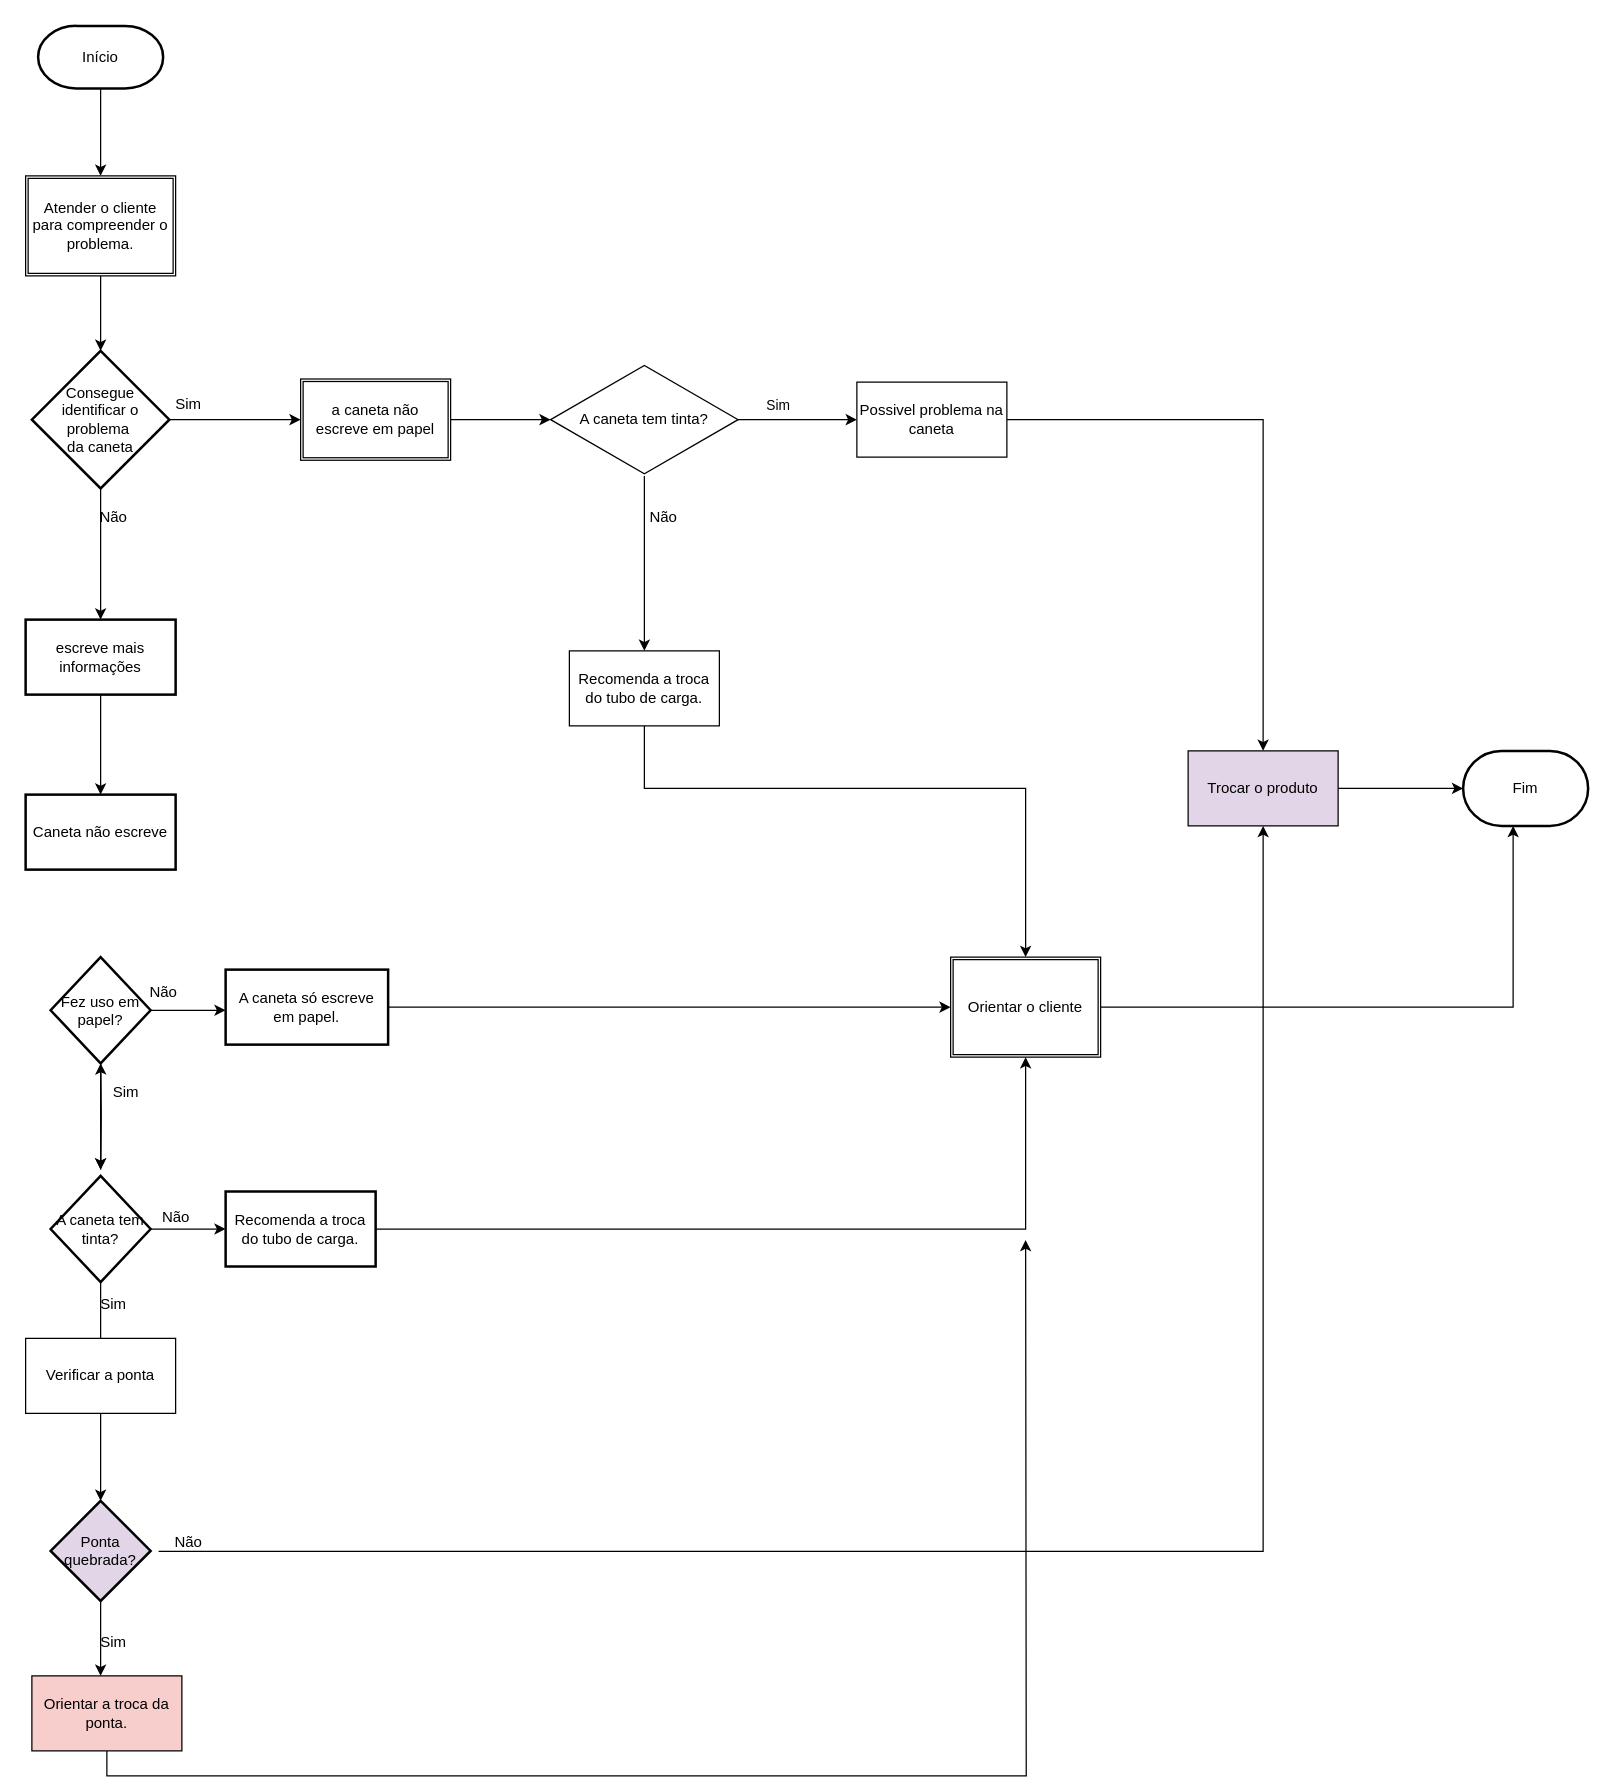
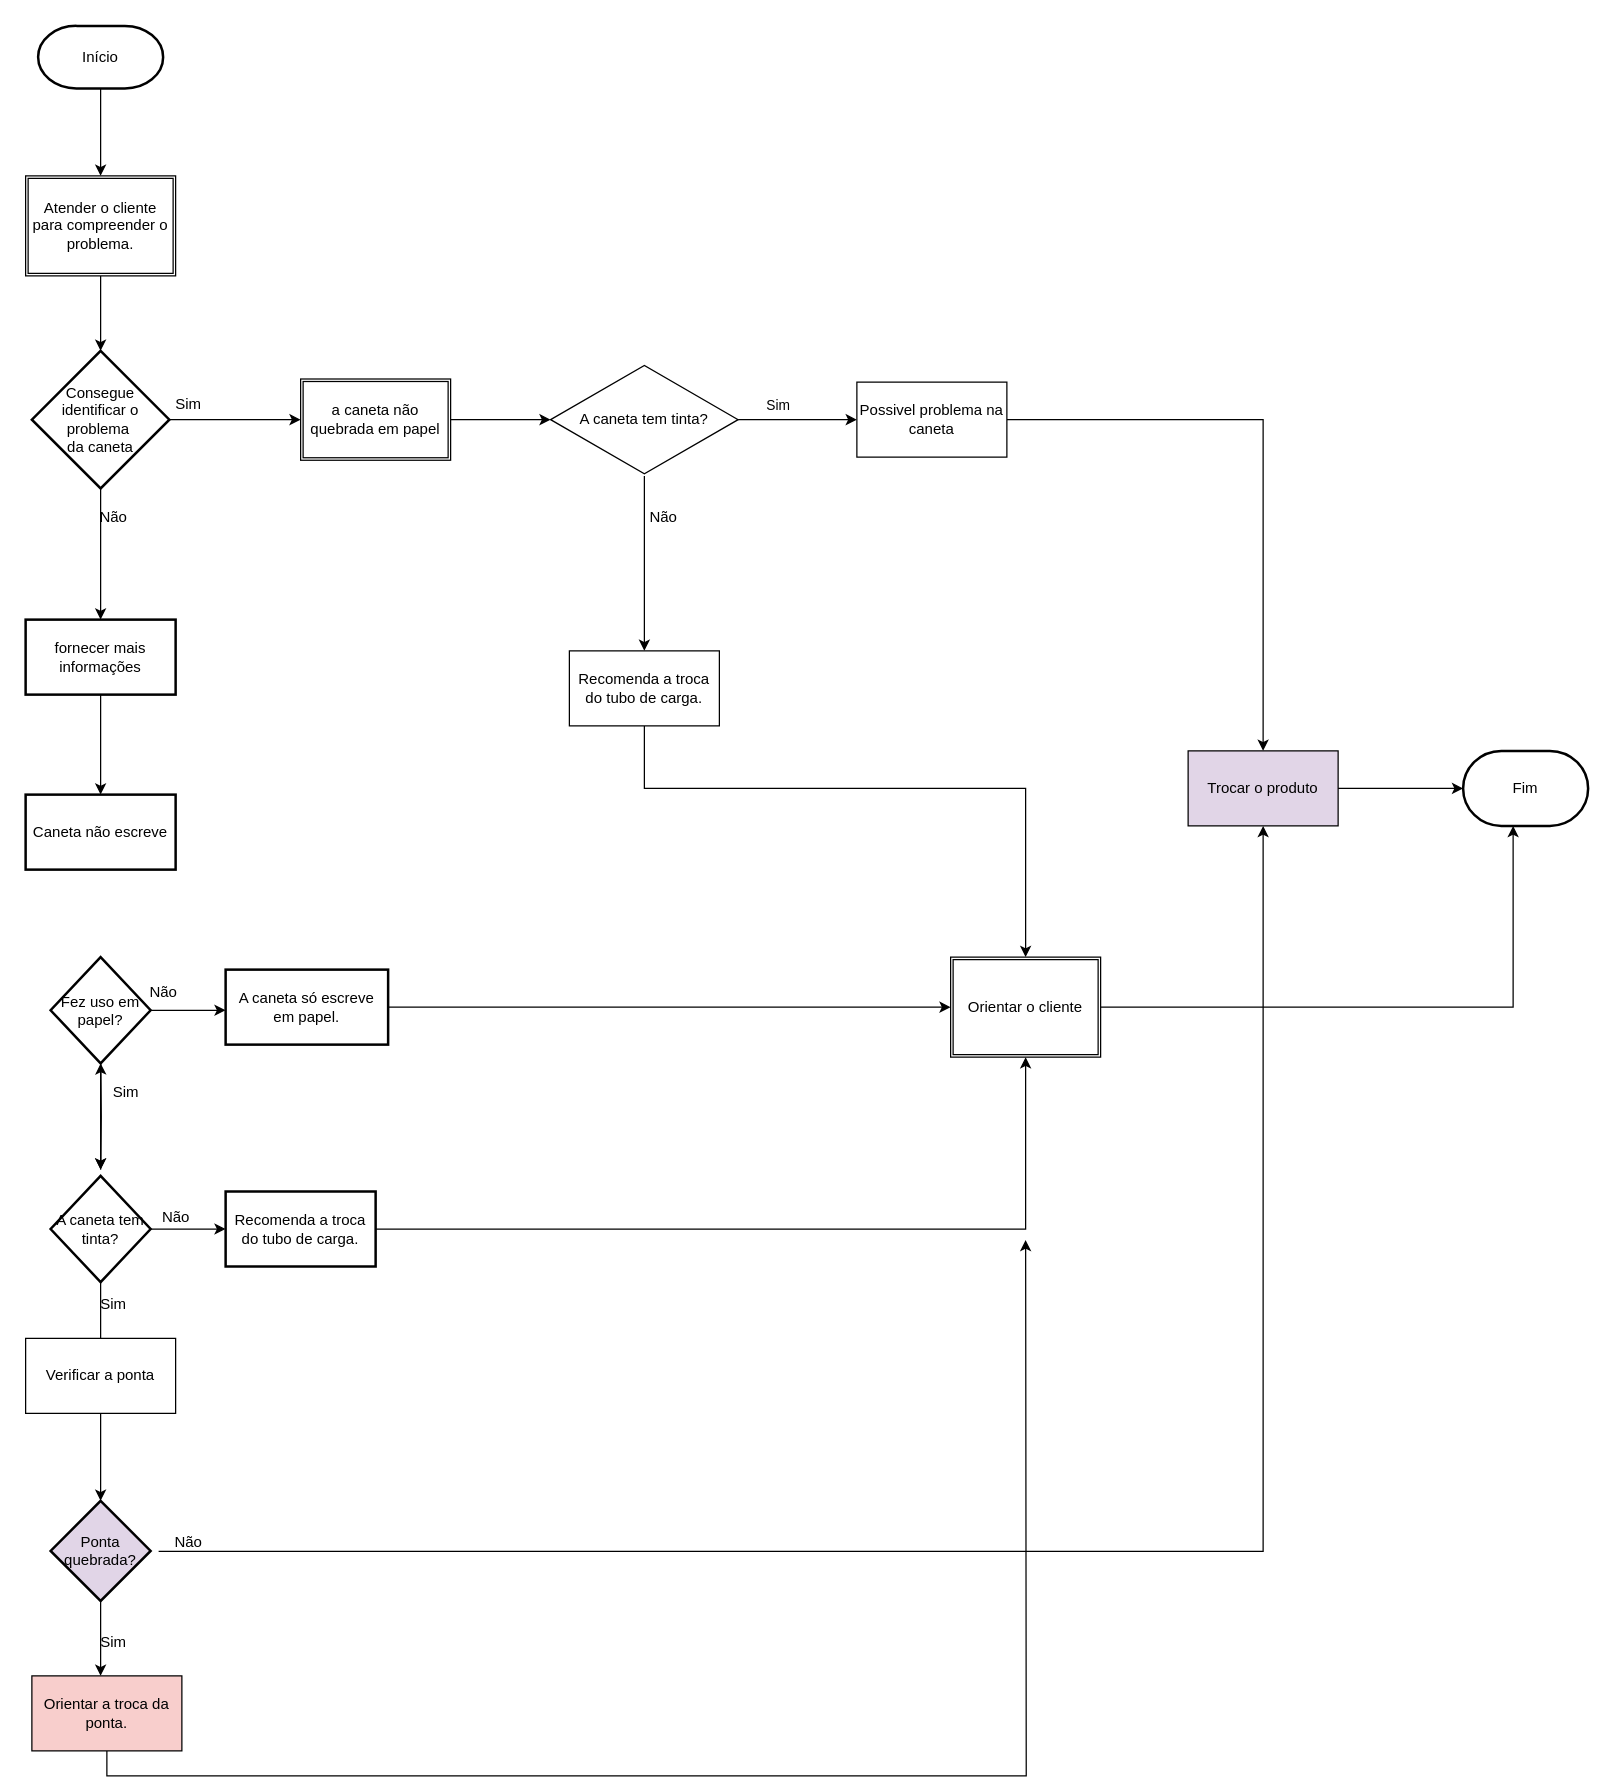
node "a caneta não escreve em papel": label "a caneta não escreve em papel" -> "a caneta não quebrada em papel"
node "escreve mais informações": label "escreve mais informações" -> "fornecer mais informações"
